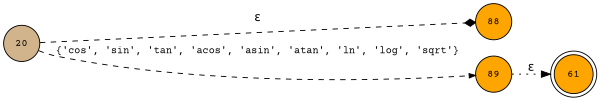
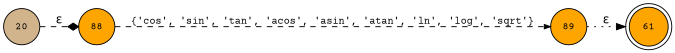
edge "20" -> "89": now "88" -> "89"
